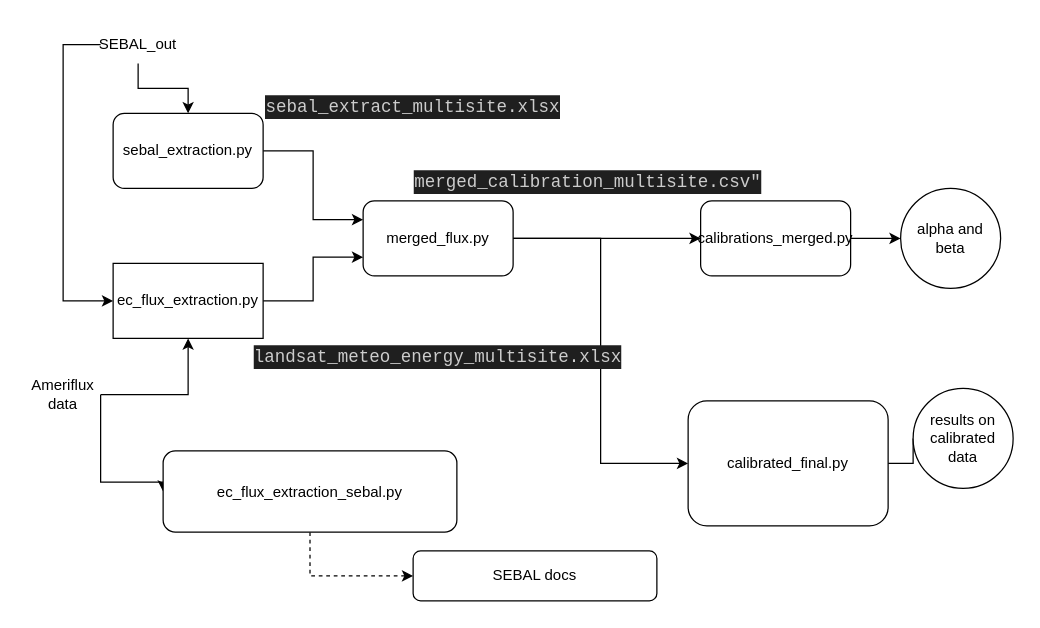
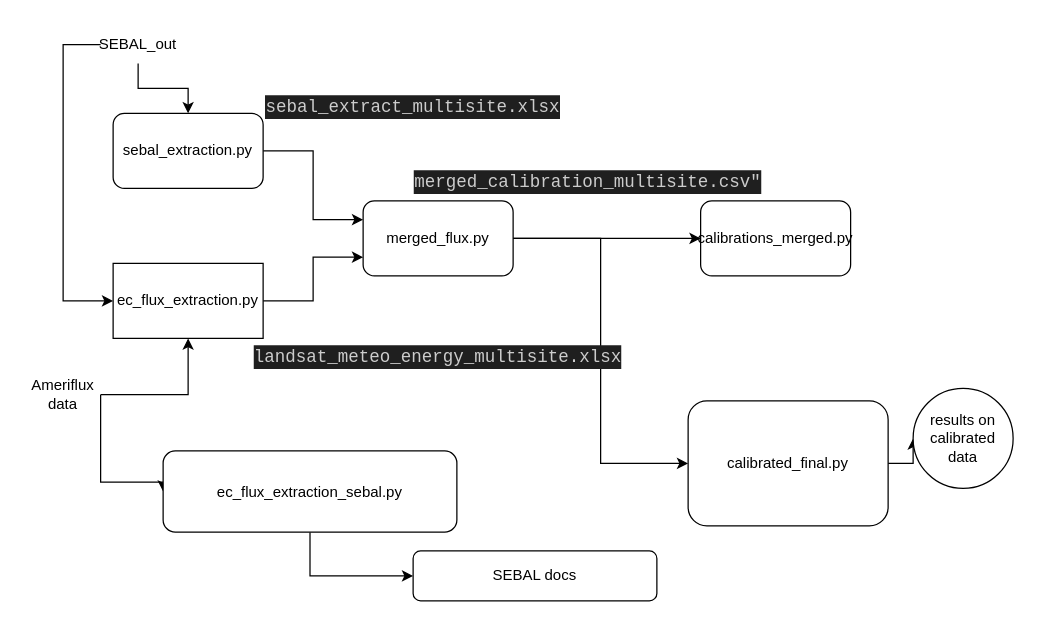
edge "calibrations_merged.py" -> "alpha and beta": removed
node "alpha and beta": removed
edge "results on calibrated data" -- "calibrated_final.py": arrowhead none -> classic
edge "ec_flux_extraction_sebal.py" -> "SEBAL docs": style dashed -> solid
